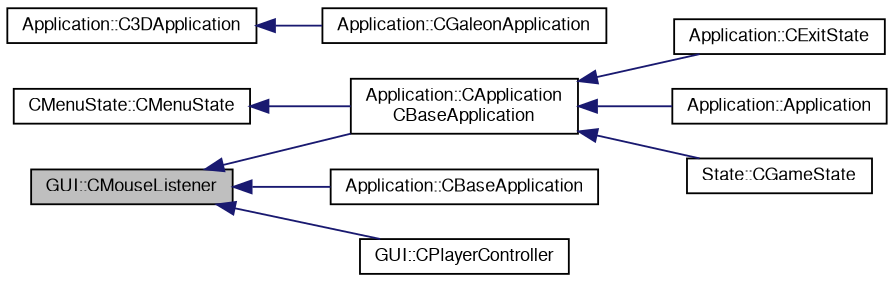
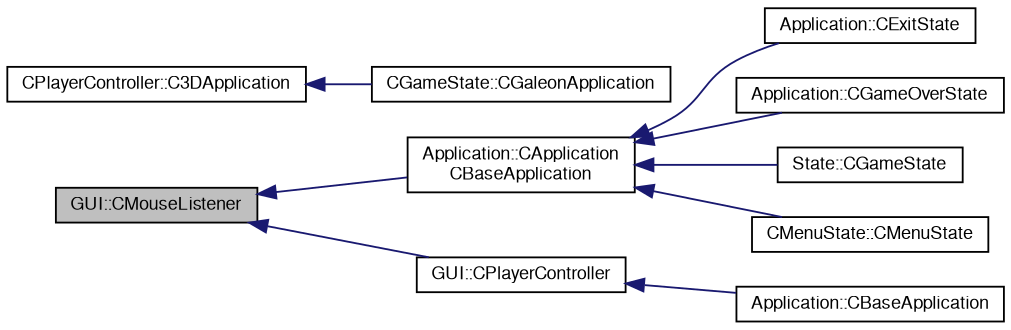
node "Application::C3DApplication": label "Application::C3DApplication" -> "CPlayerController::C3DApplication"
node "Application::CGaleonApplication": label "Application::CGaleonApplication" -> "CGameState::CGaleonApplication"
edge "Application::CApplication CBaseApplication" -> "CMenuState::CMenuState": reversed
node "Application::Application": label "Application::Application" -> "Application::CGameOverState"
edge "Application::CBaseApplication" -> "GUI::CMouseListener": now "Application::CBaseApplication" -> "GUI::CPlayerController"
